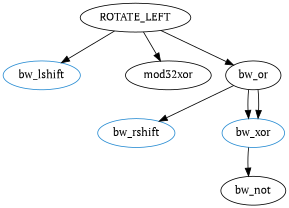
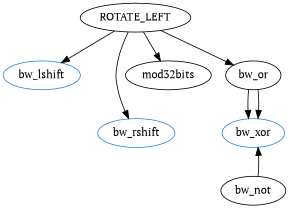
node "mod32xor": label "mod32xor" -> "mod32bits"
edge "bw_or" -> "bw_rshift": now "ROTATE_LEFT" -> "bw_rshift"
edge "bw_xor" -> "bw_not": reversed
